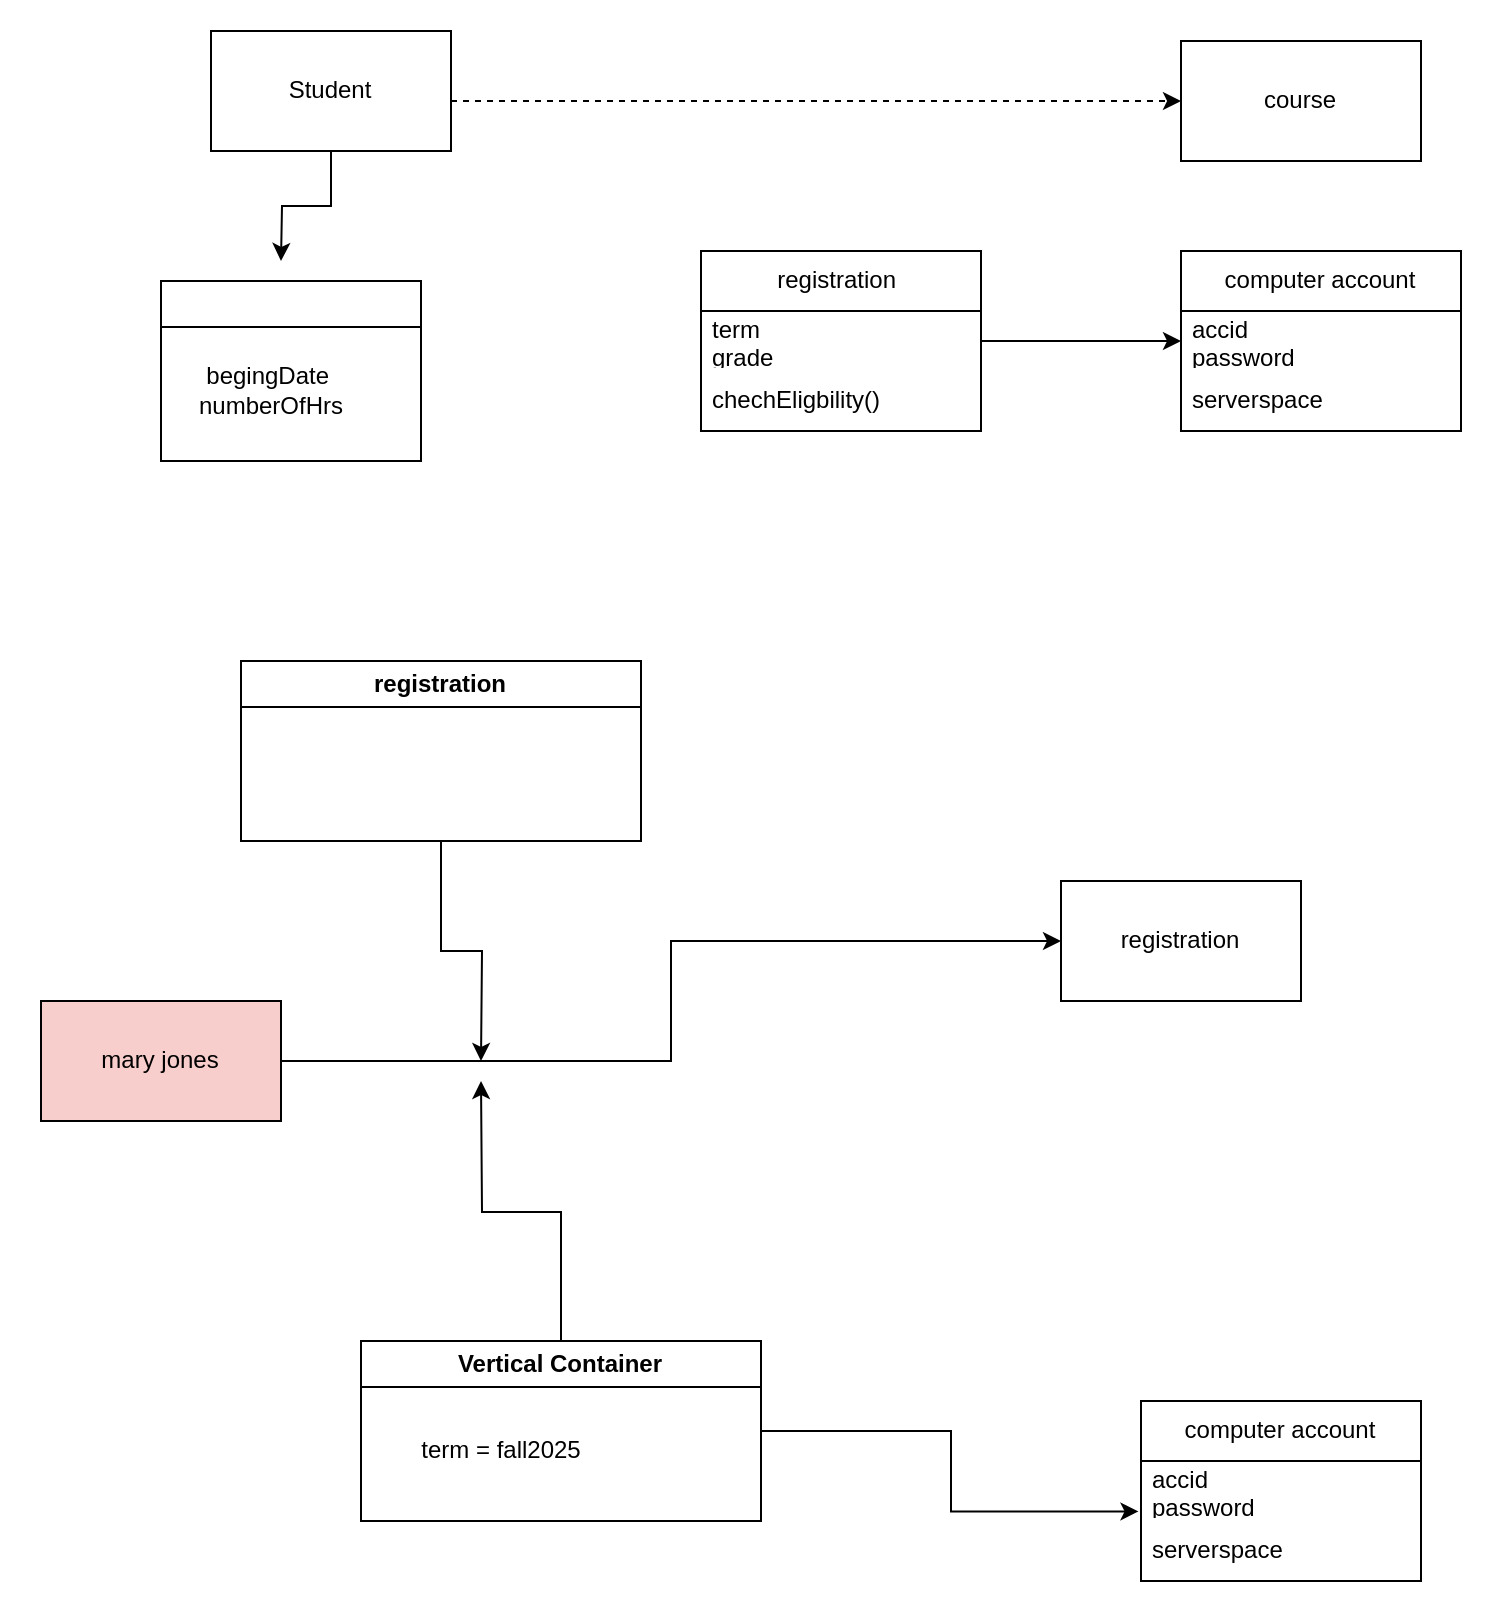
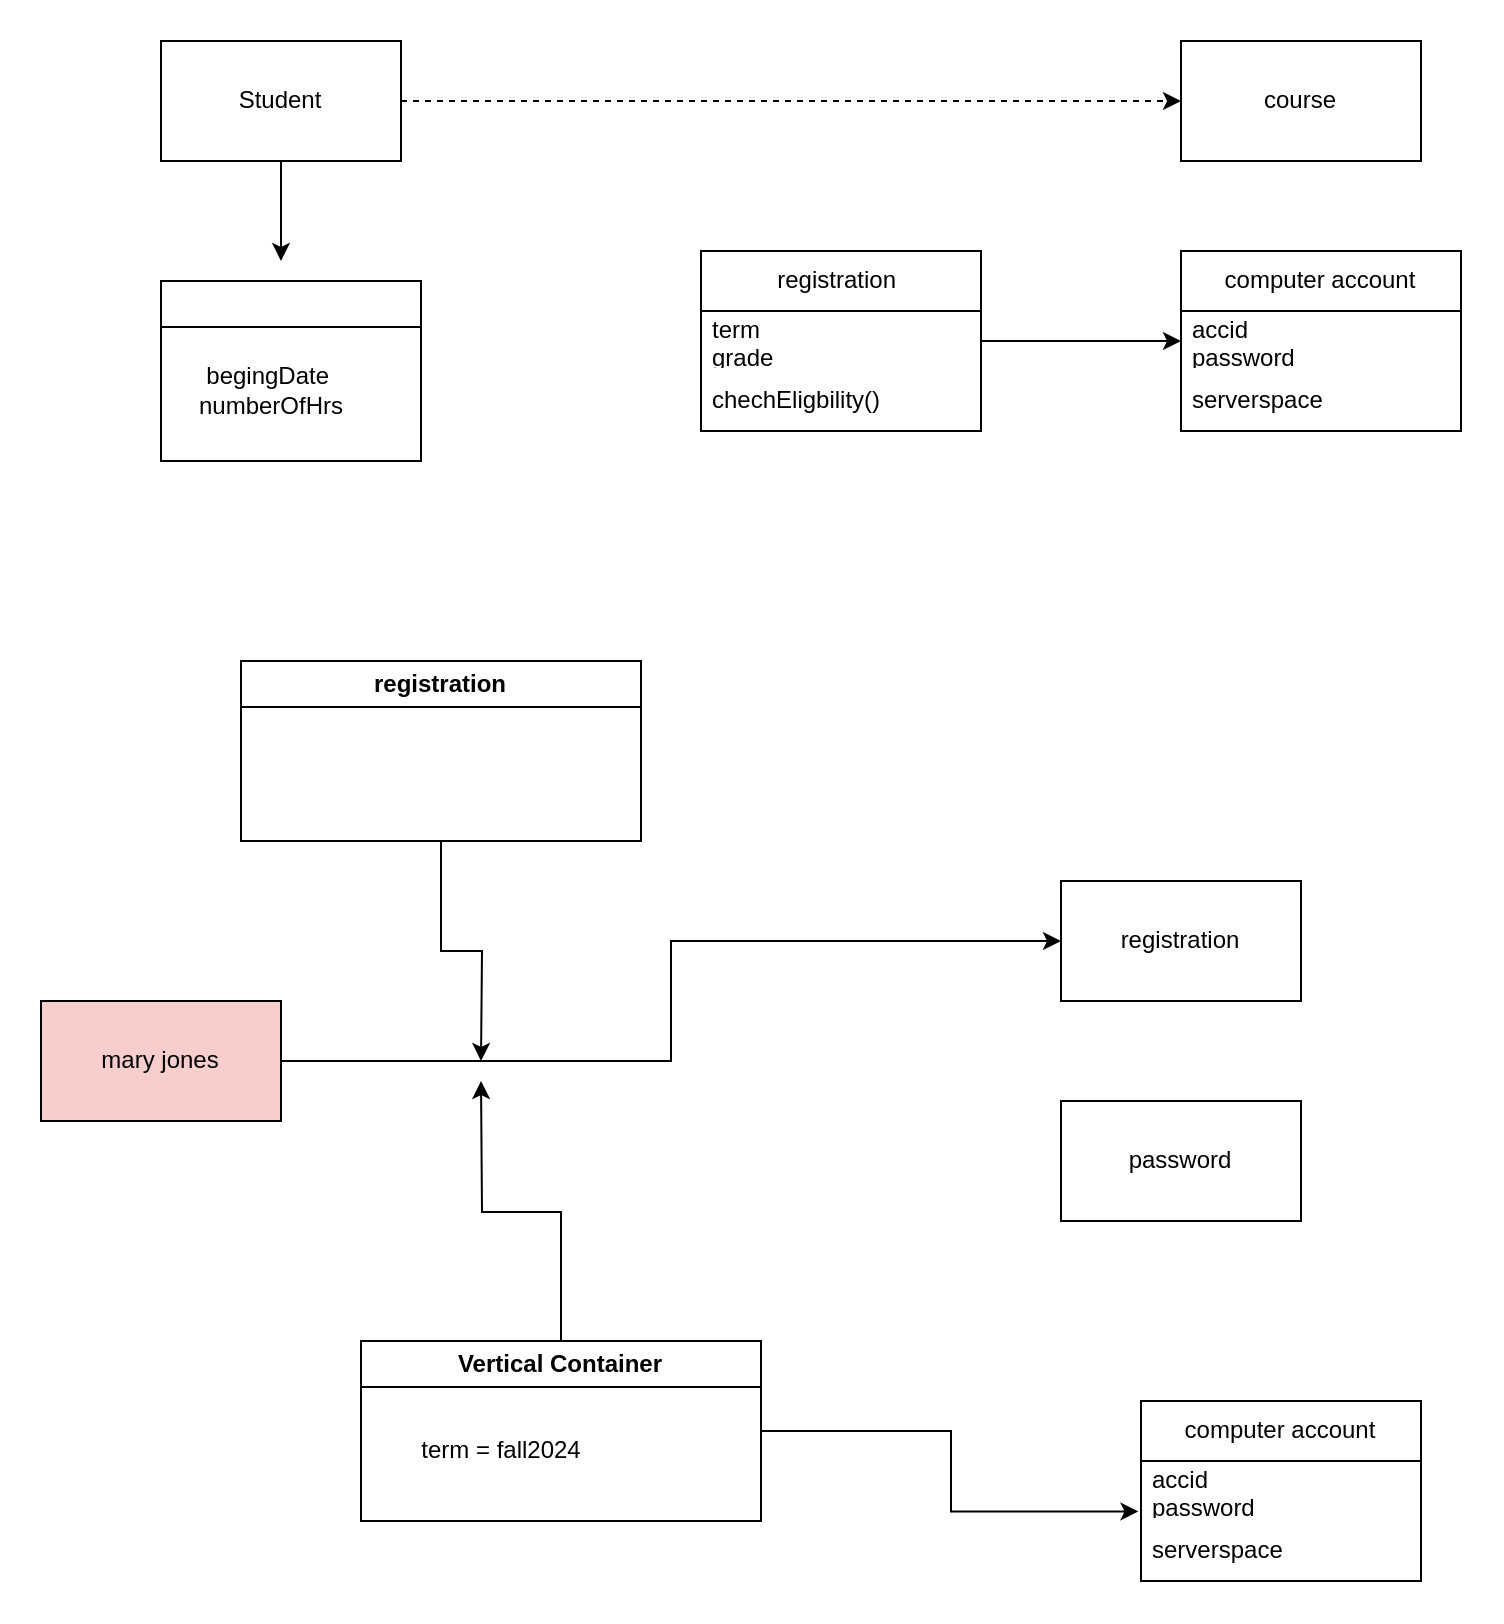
node "Student": moved (331, 91) -> (281, 101)
node "password": added
node "term = fall2025": label "term = fall2025" -> "term = fall2024"
